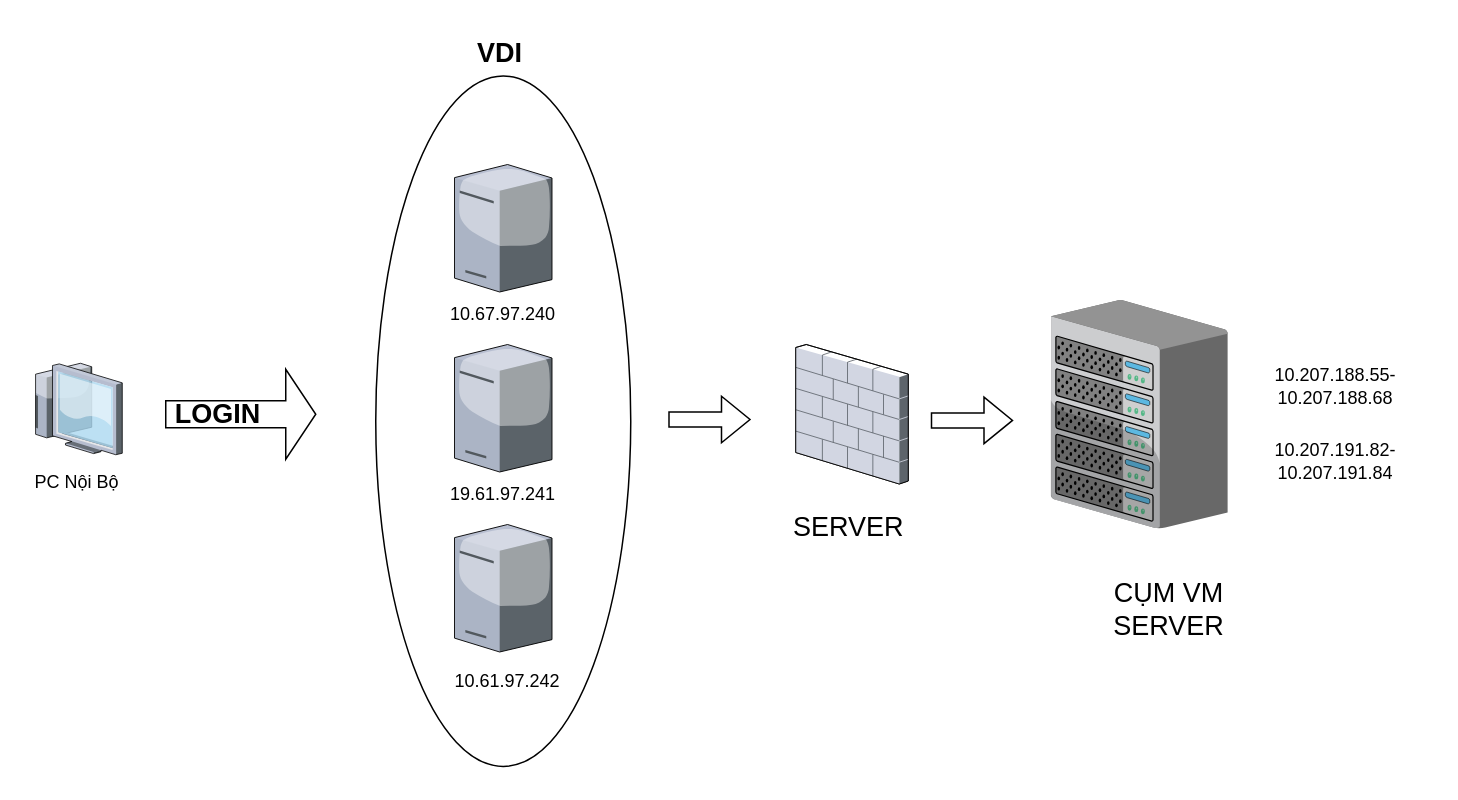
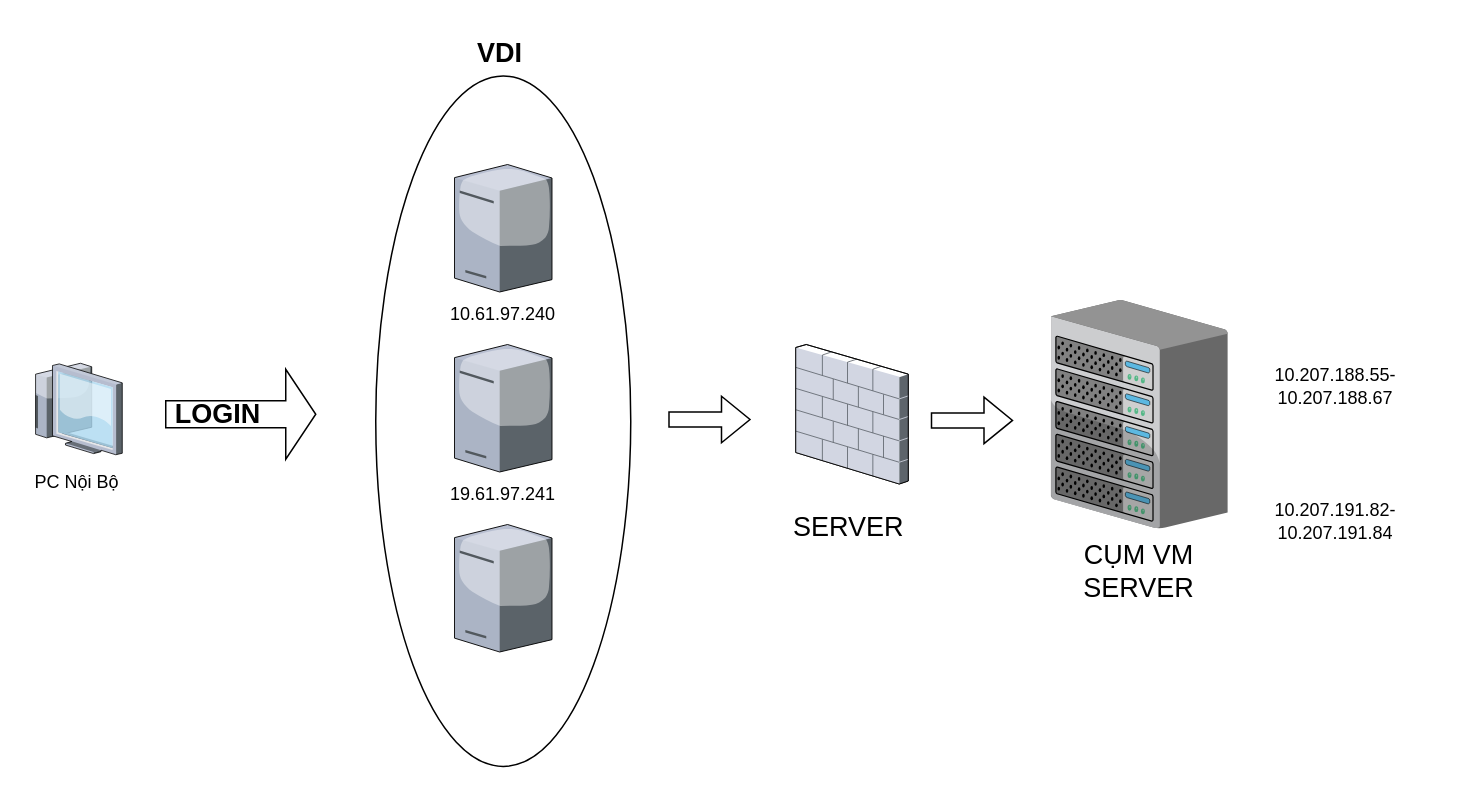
node "10.67.97.240": label "10.67.97.240" -> "10.61.97.240"
node "10.207.188.55-10.207.188.68": label "10.207.188.55-10.207.188.68" -> "10.207.188.55-10.207.188.67"
node "10.207.191.82-10.207.191.84": moved (1336, 461) -> (1336, 521)
node "CỤM VM SERVER": moved (1169, 609) -> (1139, 572)
node "10.61.97.242": removed
